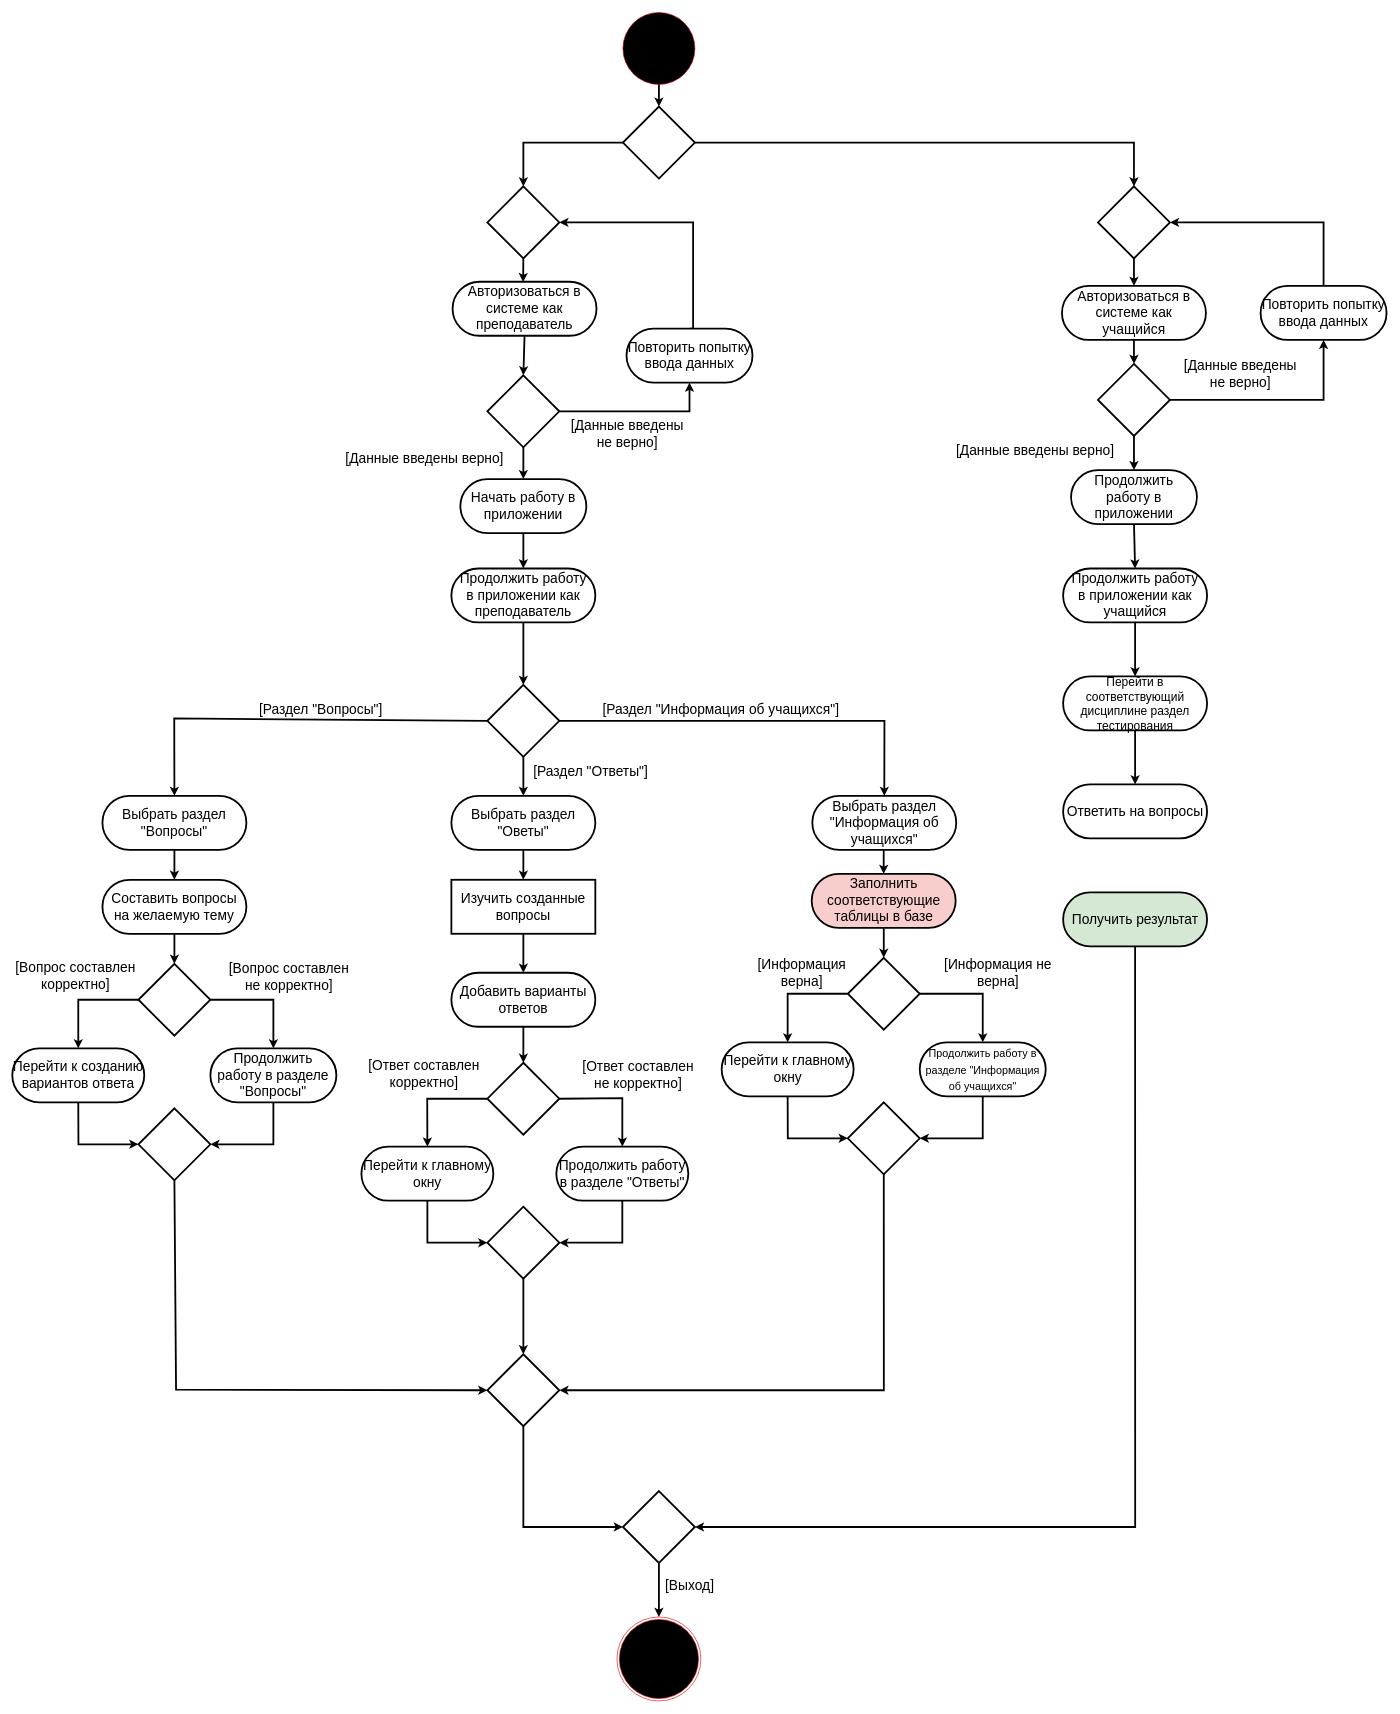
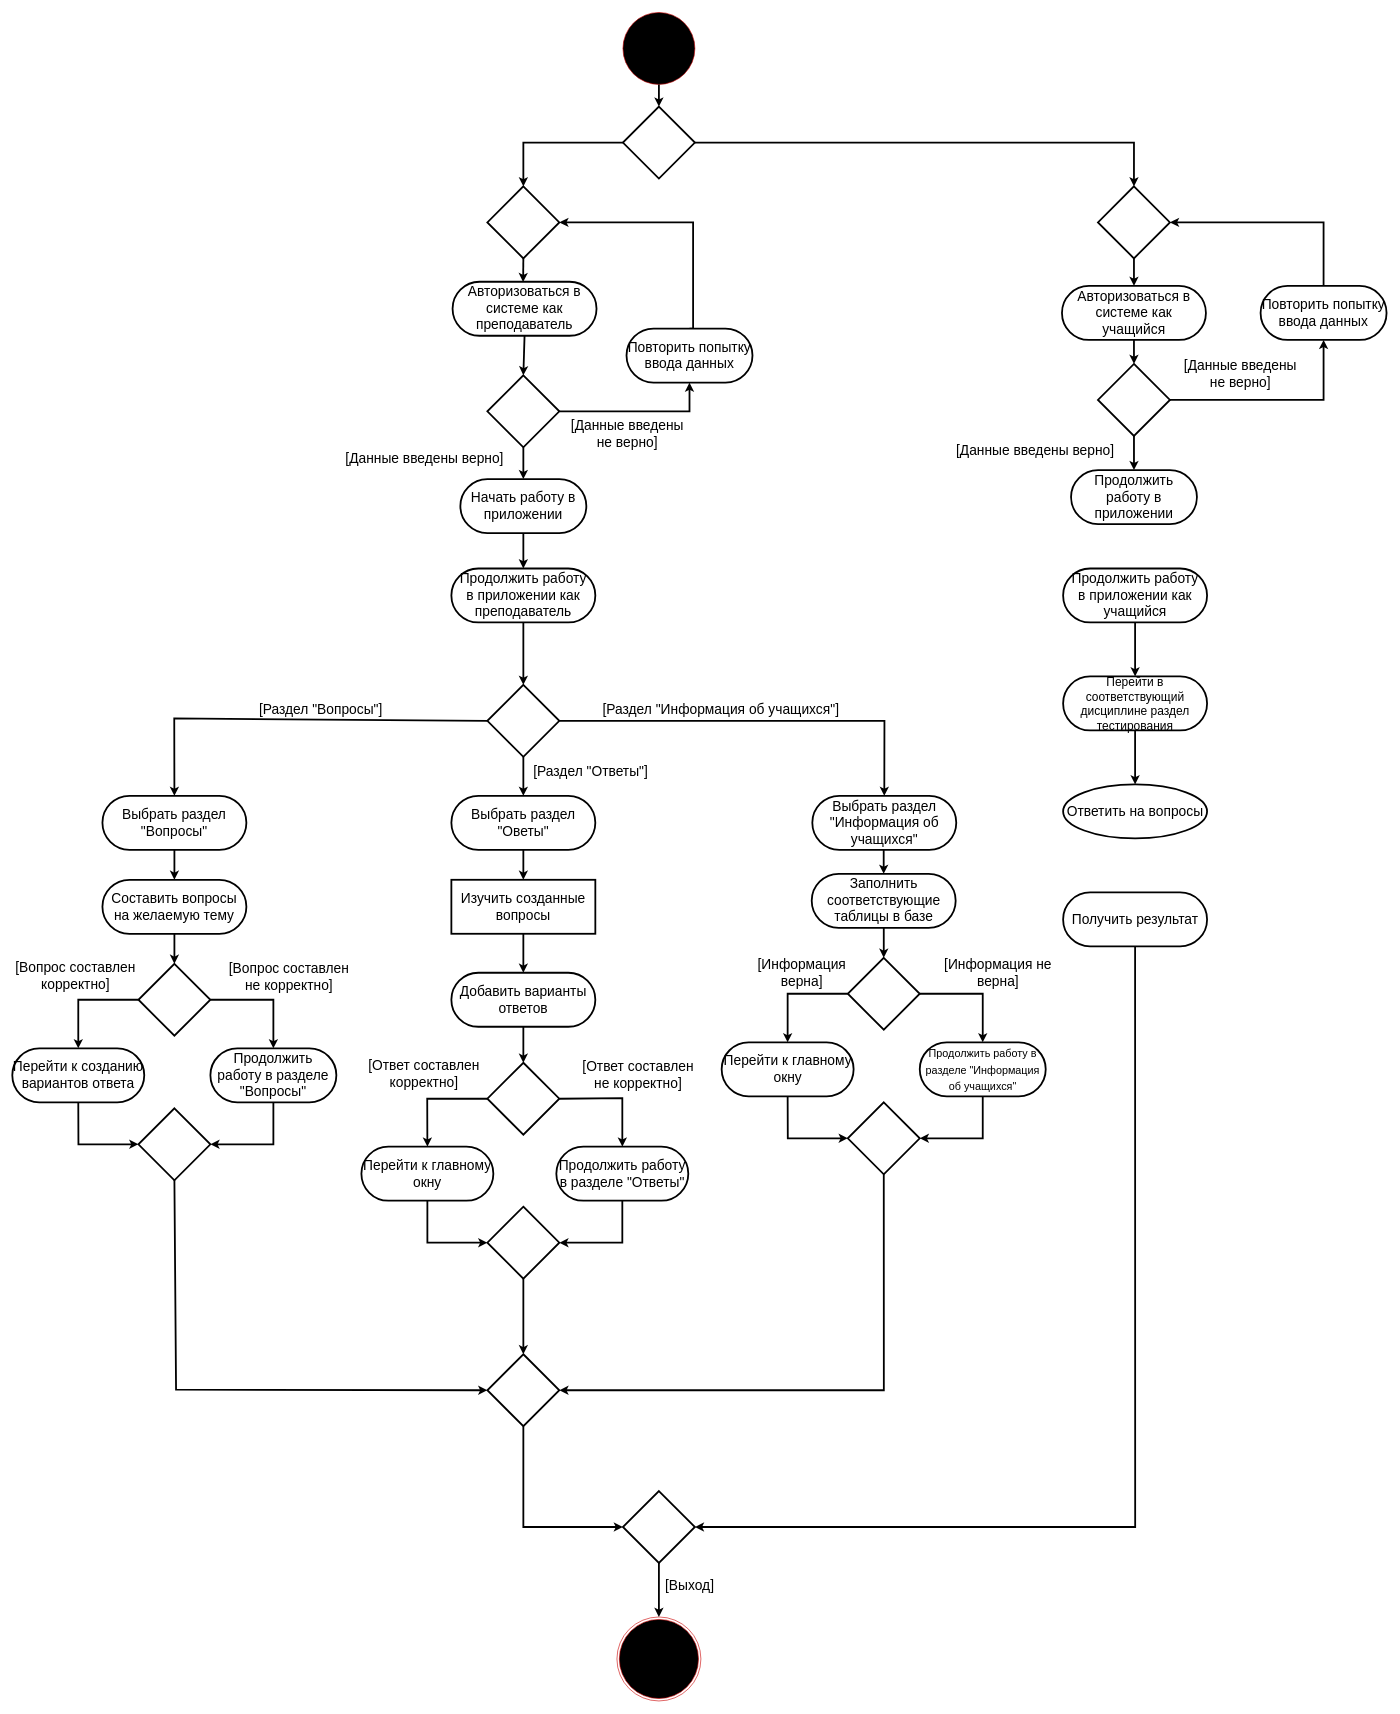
edge "Продолжить работу в приложении" -> "Продолжить работу в приложении как учащийся": removed
node "Ответить на вопросы": shape rounded rectangle -> ellipse
node "Заполнить соответствующие таблицы в базе": fillcolor #f8cecc -> #ffffff
node "Получить результат": fillcolor #d5e8d4 -> #ffffff
